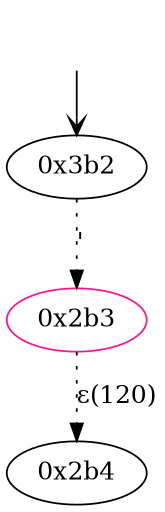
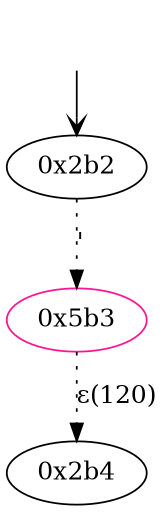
node "0x3b2": label "0x3b2" -> "0x2b2"
node "0x2b3": label "0x2b3" -> "0x5b3"
